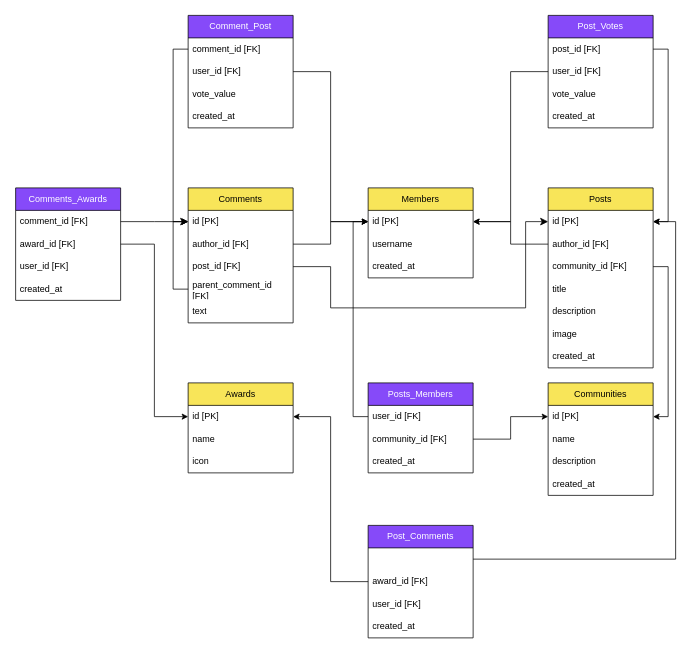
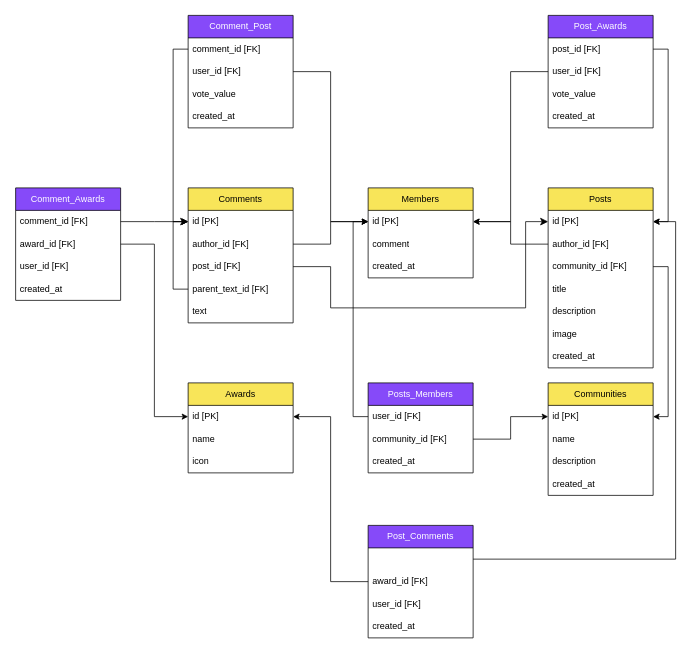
node "Post_Votes": label "Post_Votes" -> "Post_Awards"
node "Comments_Awards": label "Comments_Awards" -> "Comment_Awards"
node "username": label "username" -> "comment"
node "parent_comment_id [FK]": label "parent_comment_id [FK]" -> "parent_text_id [FK]"
